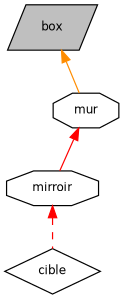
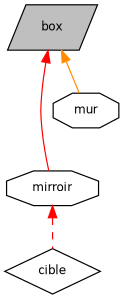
edge "mirroir" -> "mur": now "mirroir" -> "box"
